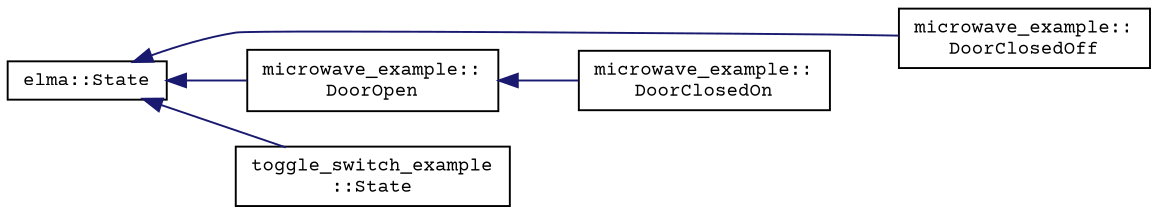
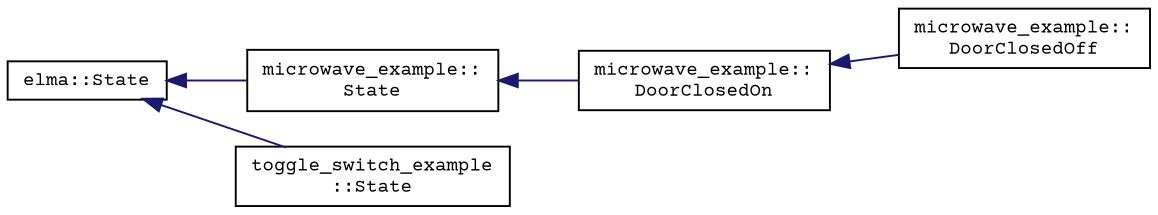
edge "microwave_example:: DoorClosedOff" -> "elma::State": now "microwave_example:: DoorClosedOff" -> "microwave_example:: DoorClosedOn"
node "microwave_example:: DoorOpen": label "microwave_example:: DoorOpen" -> "microwave_example:: State"
